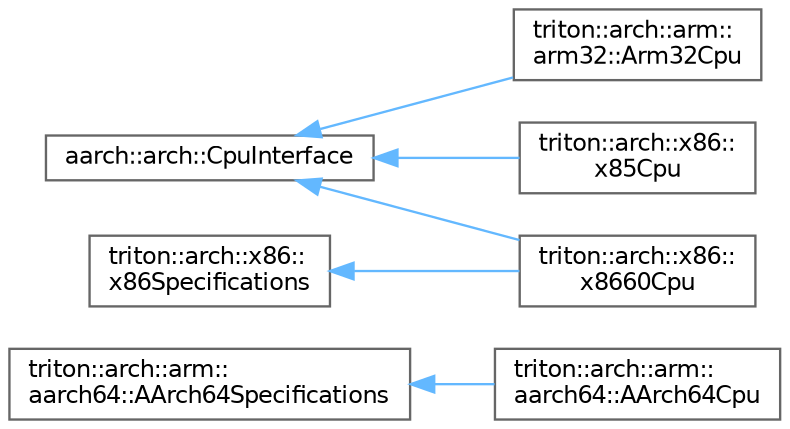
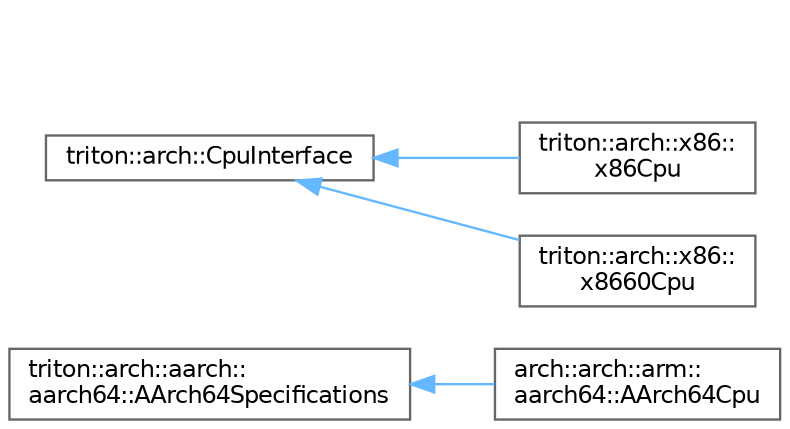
node "triton::arch::arm:: arm32::Arm32Cpu": removed
node "aarch::arch::CpuInterface": label "aarch::arch::CpuInterface" -> "triton::arch::CpuInterface"
node "triton::arch::x86:: x85Cpu": label "triton::arch::x86:: x85Cpu" -> "triton::arch::x86:: x86Cpu"
node "triton::arch::x86:: x86Specifications": removed
node "triton::arch::arm:: aarch64::AArch64Specifications": label "triton::arch::arm:: aarch64::AArch64Specifications" -> "triton::arch::aarch:: aarch64::AArch64Specifications"
node "triton::arch::arm:: aarch64::AArch64Cpu": label "triton::arch::arm:: aarch64::AArch64Cpu" -> "arch::arch::arm:: aarch64::AArch64Cpu"
